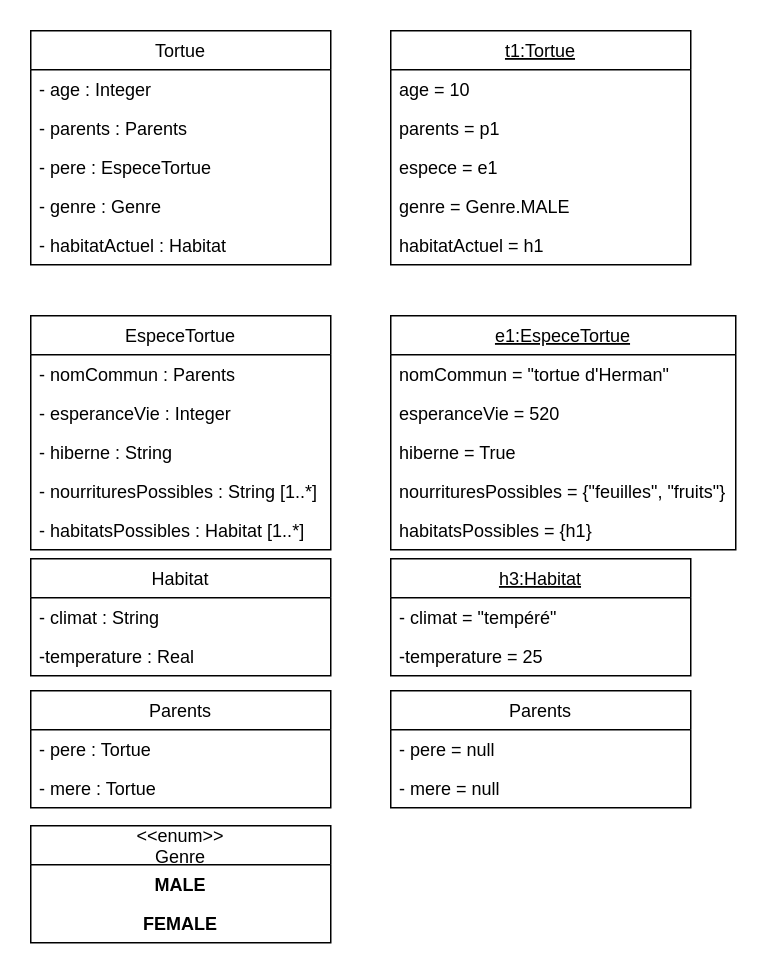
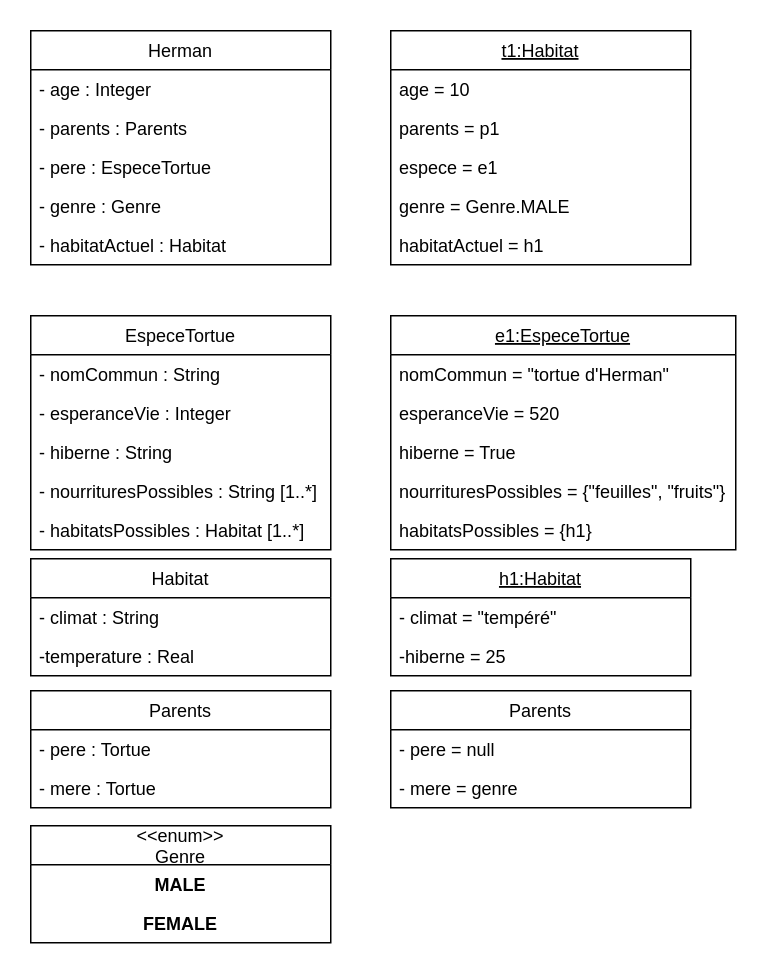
node "Tortue": label "Tortue" -> "Herman"
node "t1:Tortue": label "t1:Tortue" -> "t1:Habitat"
node "- nomCommun : Parents": label "- nomCommun : Parents" -> "- nomCommun : String"
node "h3:Habitat": label "h3:Habitat" -> "h1:Habitat"
node "-temperature = 25": label "-temperature = 25" -> "-hiberne = 25"
node "- mere = null": label "- mere = null" -> "- mere = genre"
